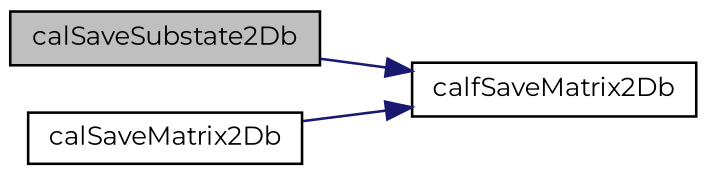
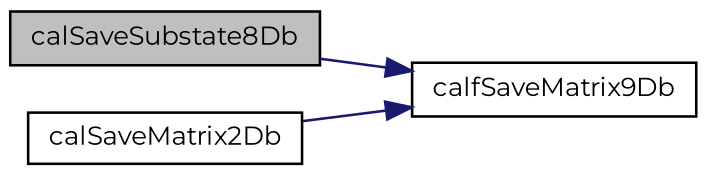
node "calSaveSubstate2Db": label "calSaveSubstate2Db" -> "calSaveSubstate8Db"
node "calfSaveMatrix2Db": label "calfSaveMatrix2Db" -> "calfSaveMatrix9Db"
